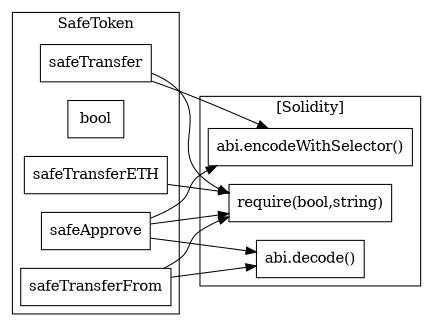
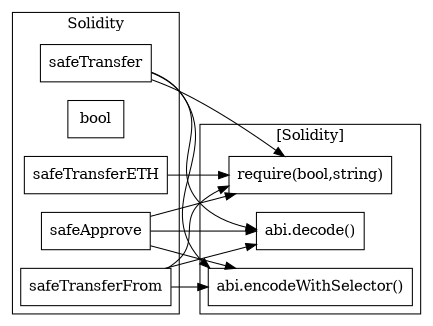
cluster "SafeToken": label "SafeToken" -> "Solidity"
edge "safeTransfer" -> "abi.decode()": added
edge "safeTransferFrom" -> "abi.encodeWithSelector()": added
